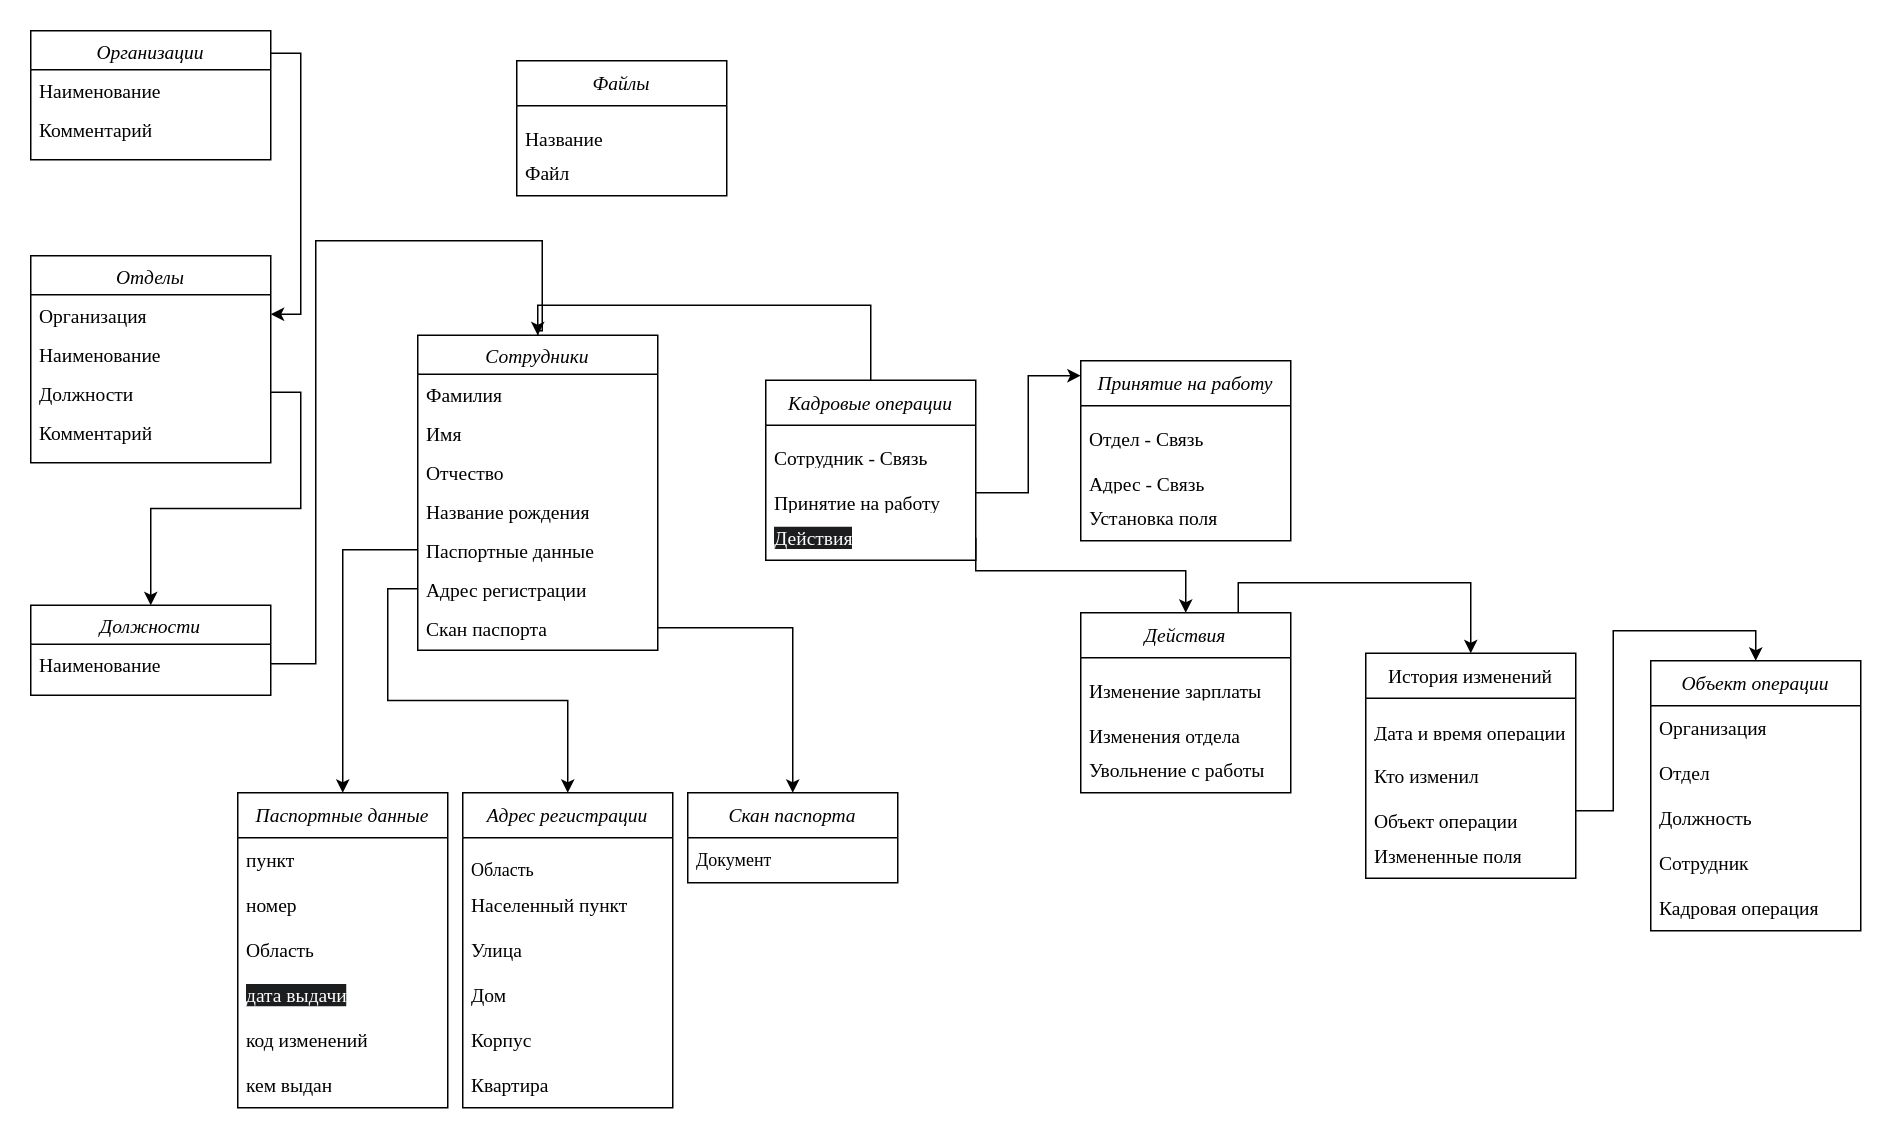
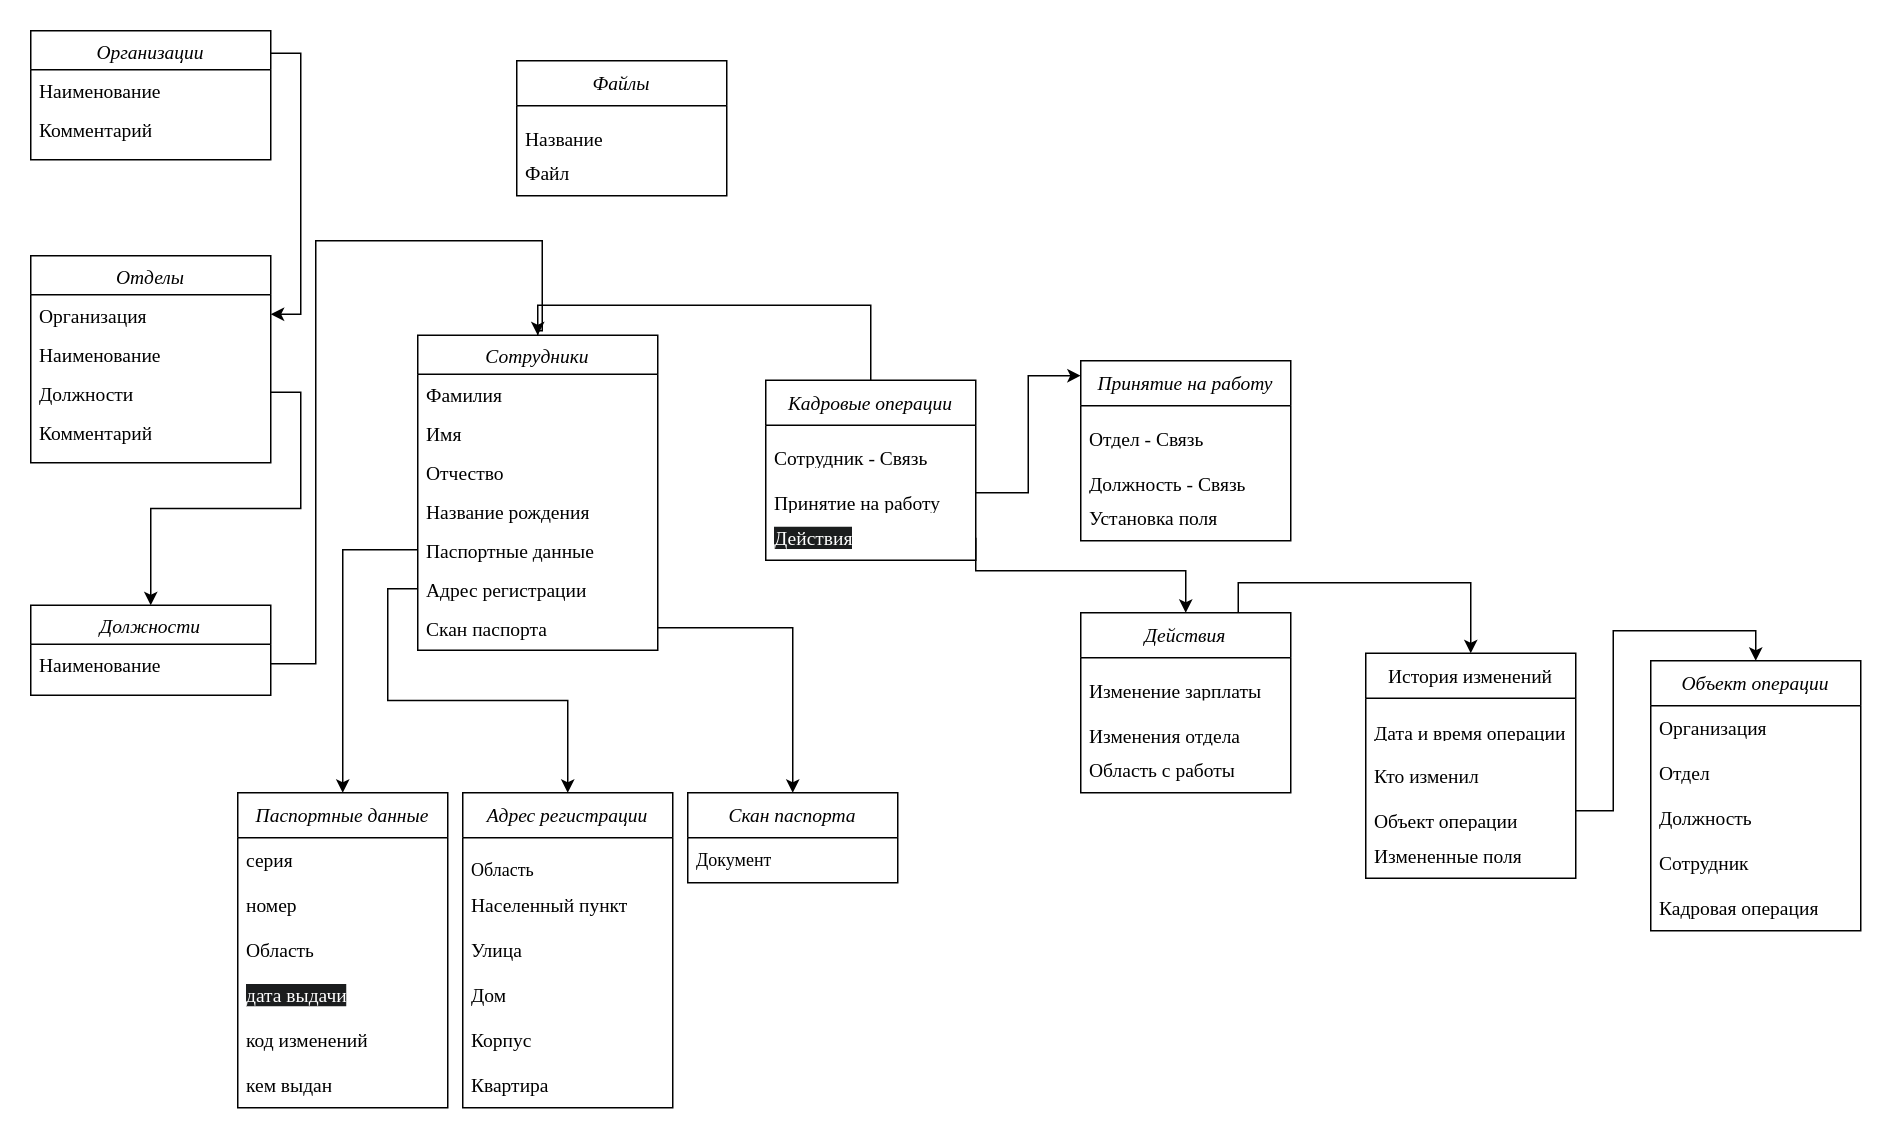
node "Адрес - Связь": label "Адрес - Связь" -> "Должность - Связь"
node "Увольнение с работы": label "Увольнение с работы" -> "Область с работы"
node "пункт": label "пункт" -> "серия"
